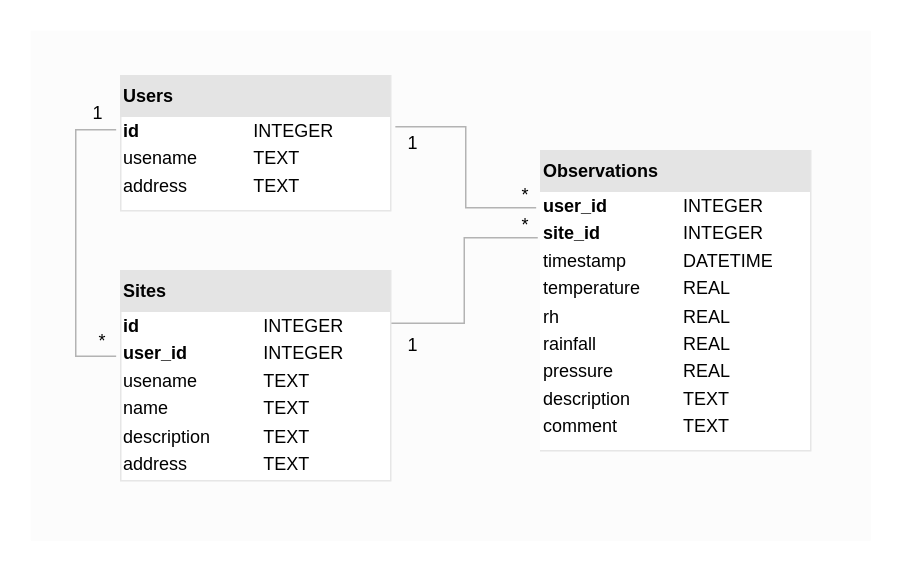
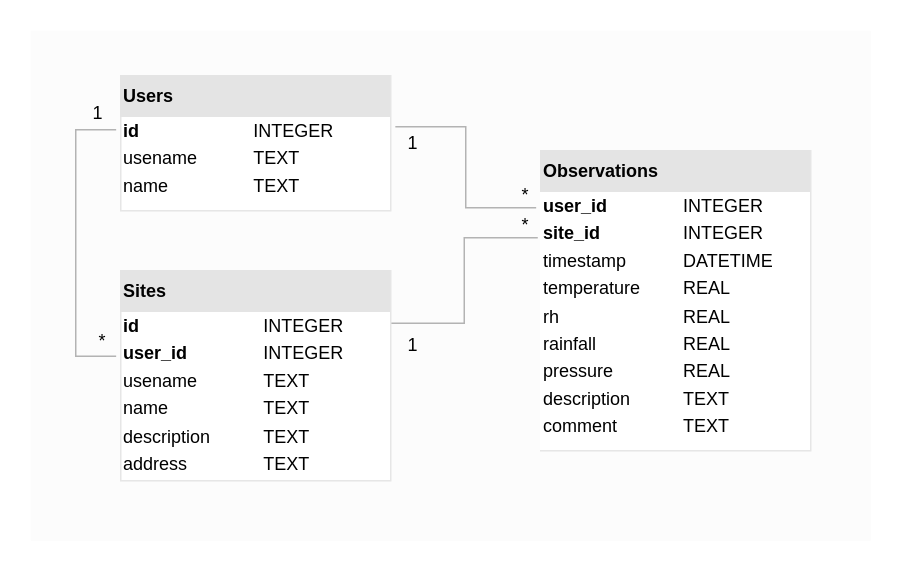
node "Users id INTEGER usename TEXT address TEXT": label "Users id INTEGER usename TEXT address TEXT" -> "Users id INTEGER usename TEXT name TEXT"
